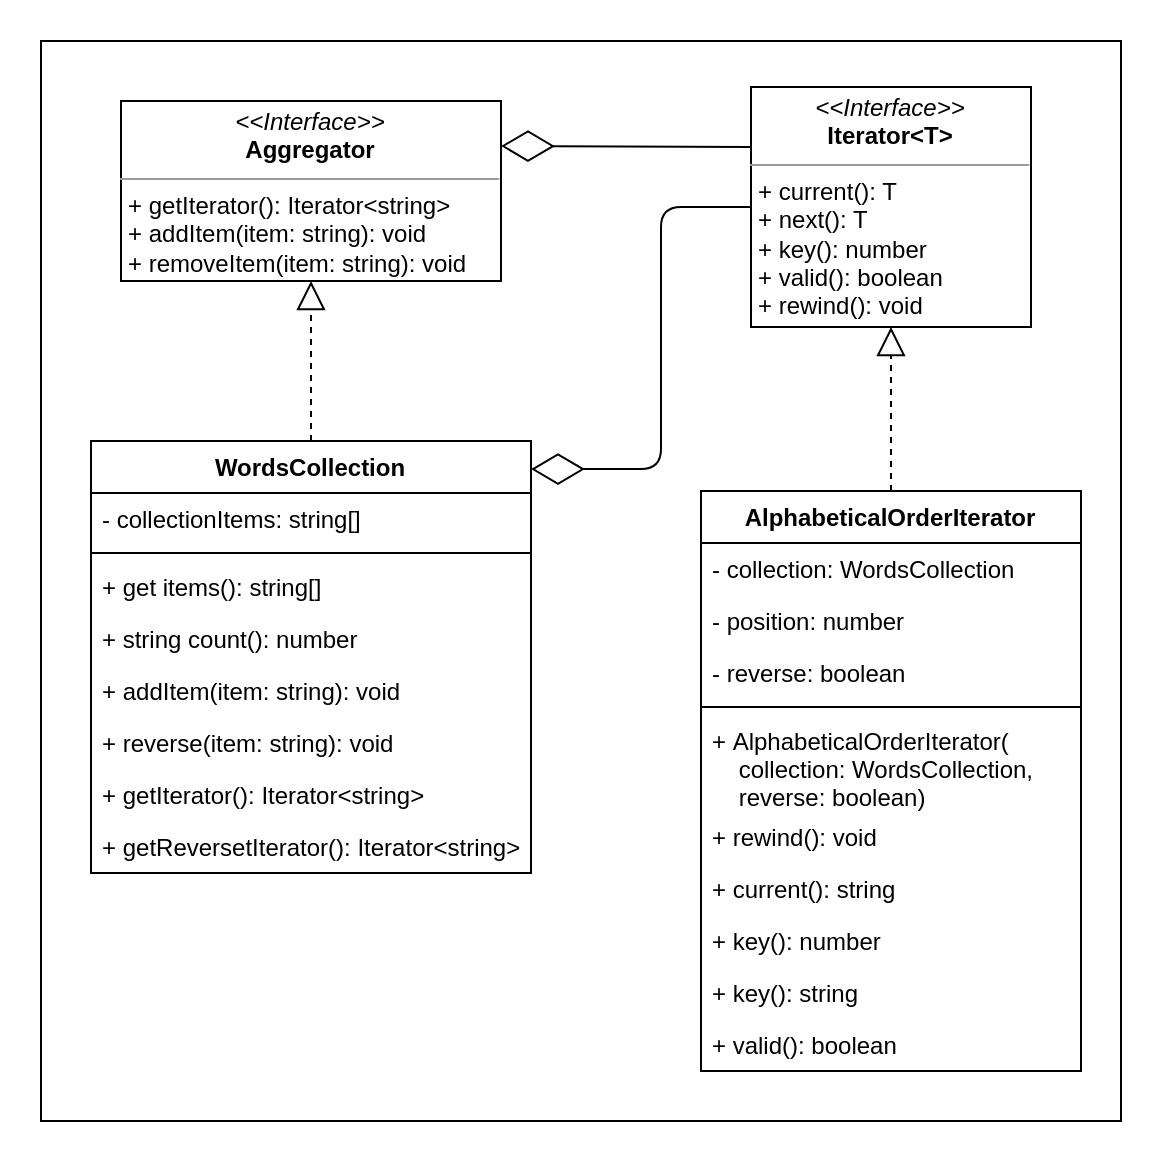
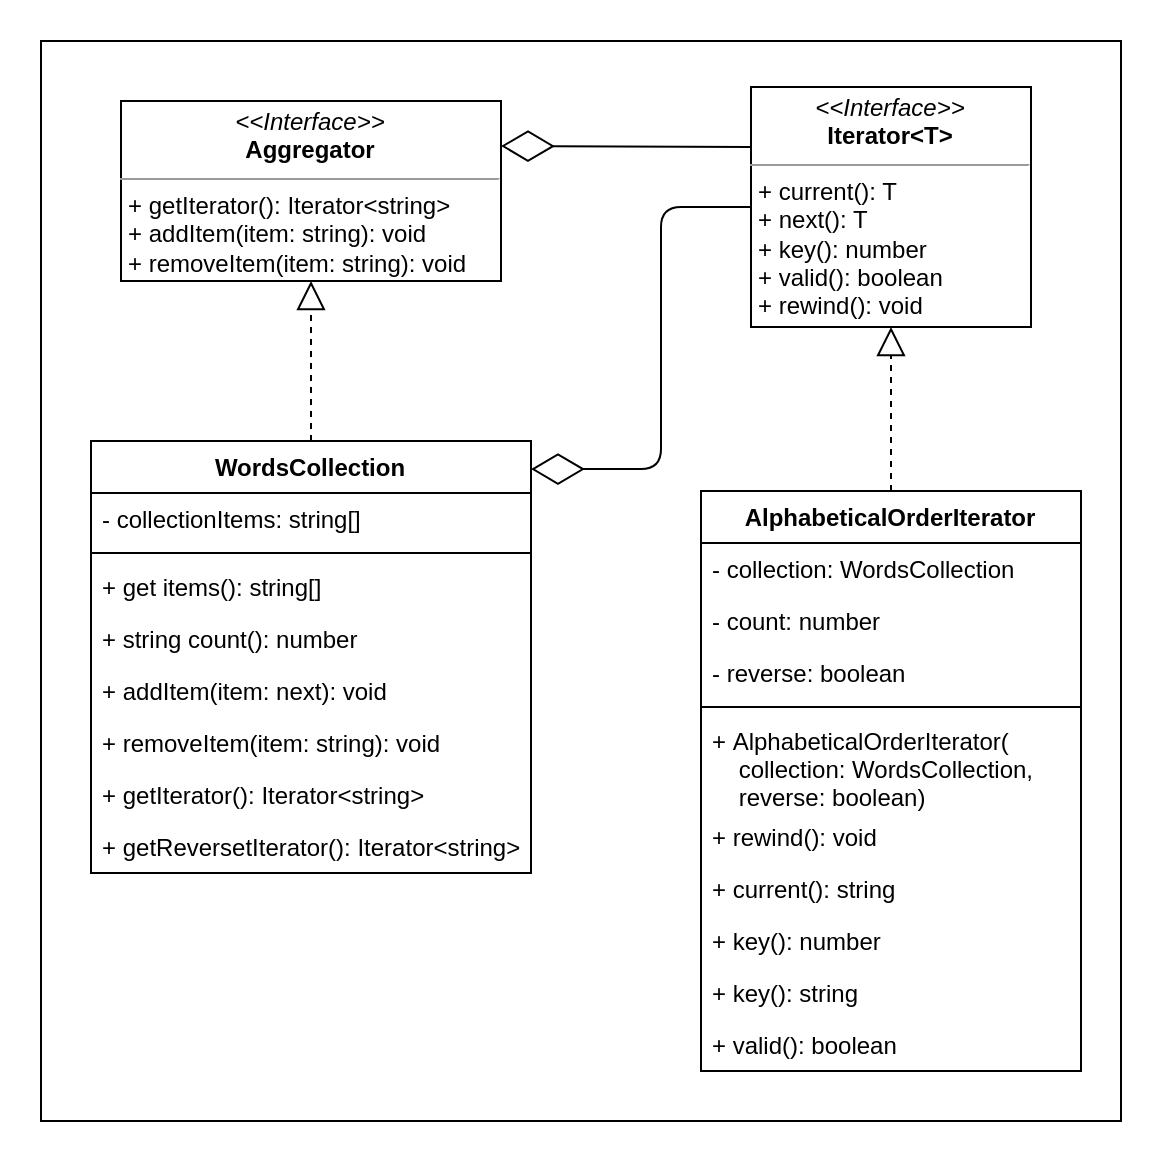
node "- position: number": label "- position: number" -> "- count: number"
node "+ addItem(item: string): void": label "+ addItem(item: string): void" -> "+ addItem(item: next): void"
node "+ reverse(item: string): void": label "+ reverse(item: string): void" -> "+ removeItem(item: string): void"
